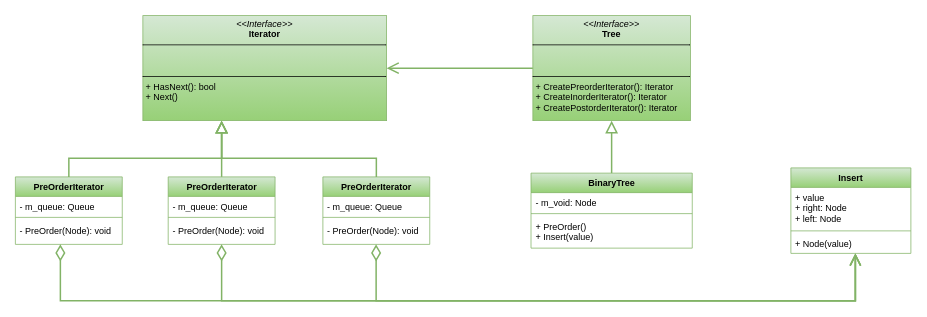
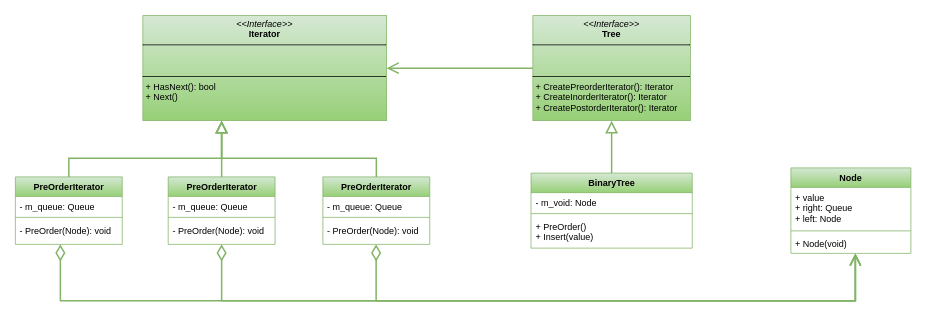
node "Insert": label "Insert" -> "Node"
node "+ value + right: Node + left: Node": label "+ value + right: Node + left: Node" -> "+ value + right: Queue + left: Node"
node "+ Node(value)": label "+ Node(value)" -> "+ Node(void)"
